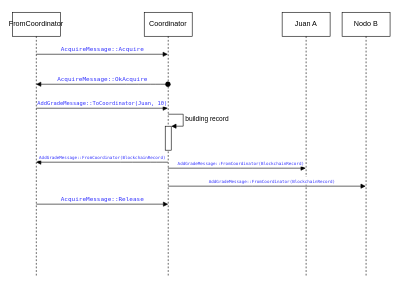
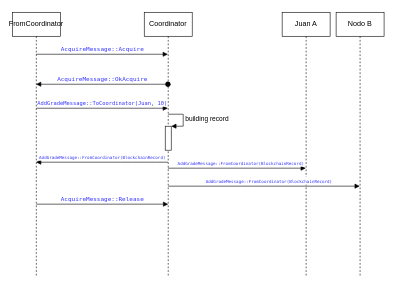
node "Nodo B": moved (366, 144) -> (360, 144)
